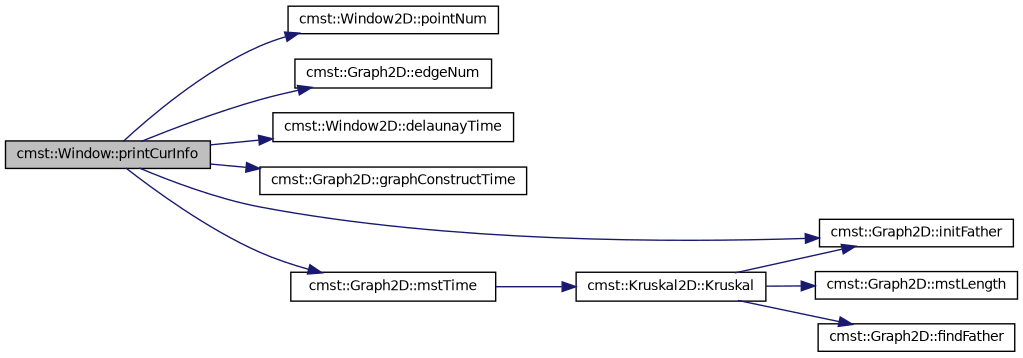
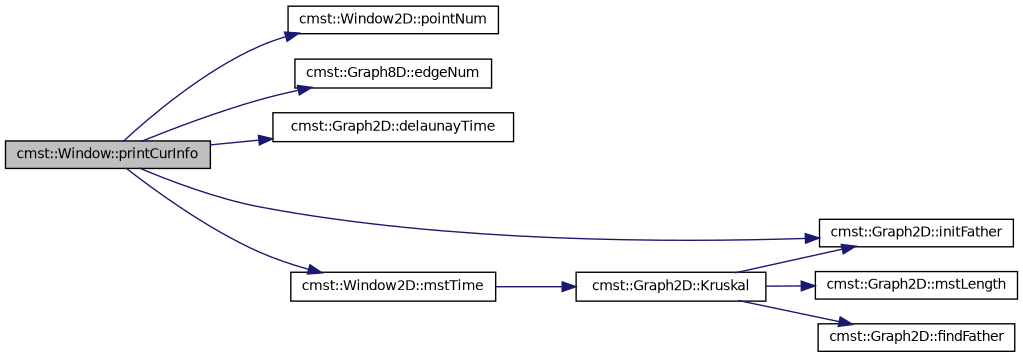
node "cmst::Graph2D::edgeNum": label "cmst::Graph2D::edgeNum" -> "cmst::Graph8D::edgeNum"
node "cmst::Window2D::delaunayTime": label "cmst::Window2D::delaunayTime" -> "cmst::Graph2D::delaunayTime"
node "cmst::Graph2D::graphConstructTime": removed
node "cmst::Graph2D::mstTime": label "cmst::Graph2D::mstTime" -> "cmst::Window2D::mstTime"
node "cmst::Kruskal2D::Kruskal": label "cmst::Kruskal2D::Kruskal" -> "cmst::Graph2D::Kruskal"
